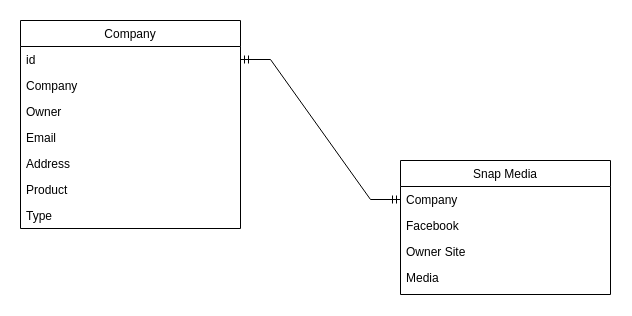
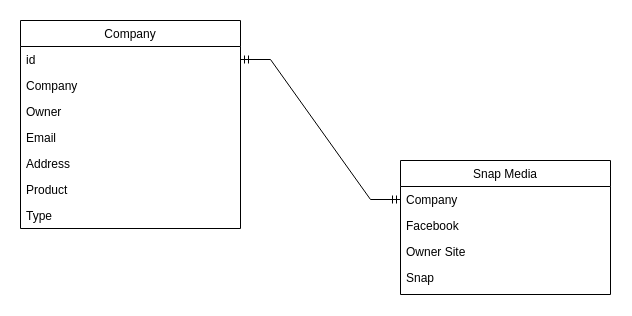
node "Media": label "Media" -> "Snap"
